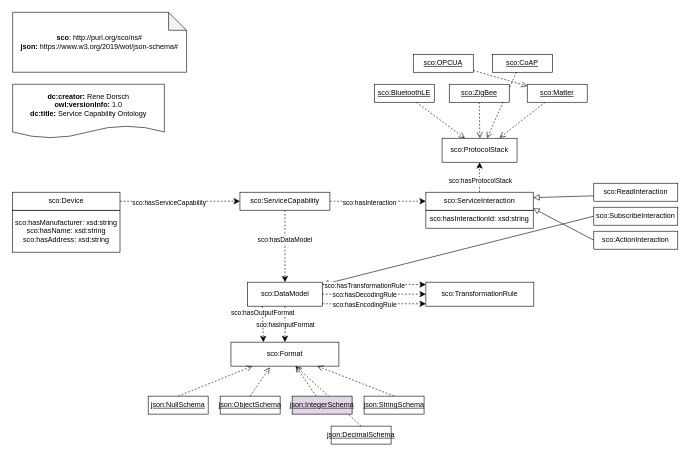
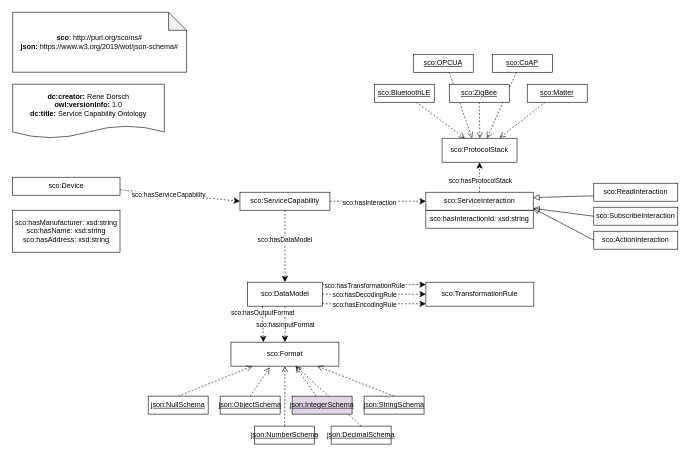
edge "sco:OPCUA" -> "sco:Matter": now "sco:OPCUA" -> "sco:ProtocolStack"
node "sco:Device": moved (66, 201) -> (66, 186)
edge "sco:SubscribeInteraction" -> "sco:DataModel": now "sco:SubscribeInteraction" -> "sco:ServiceInteraction"
edge "json:NumberSchema" -> "sco:Format": added
node "json:NumberSchema": added
